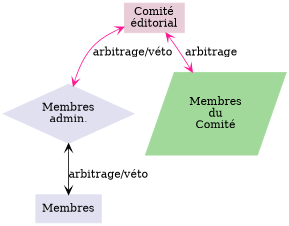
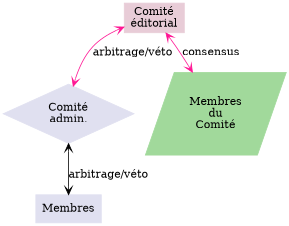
edge "Comité éditorial" -- "Membres du Comité": label "arbitrage" -> "consensus"
node "Membres admin.": label "Membres admin." -> "Comité admin."
